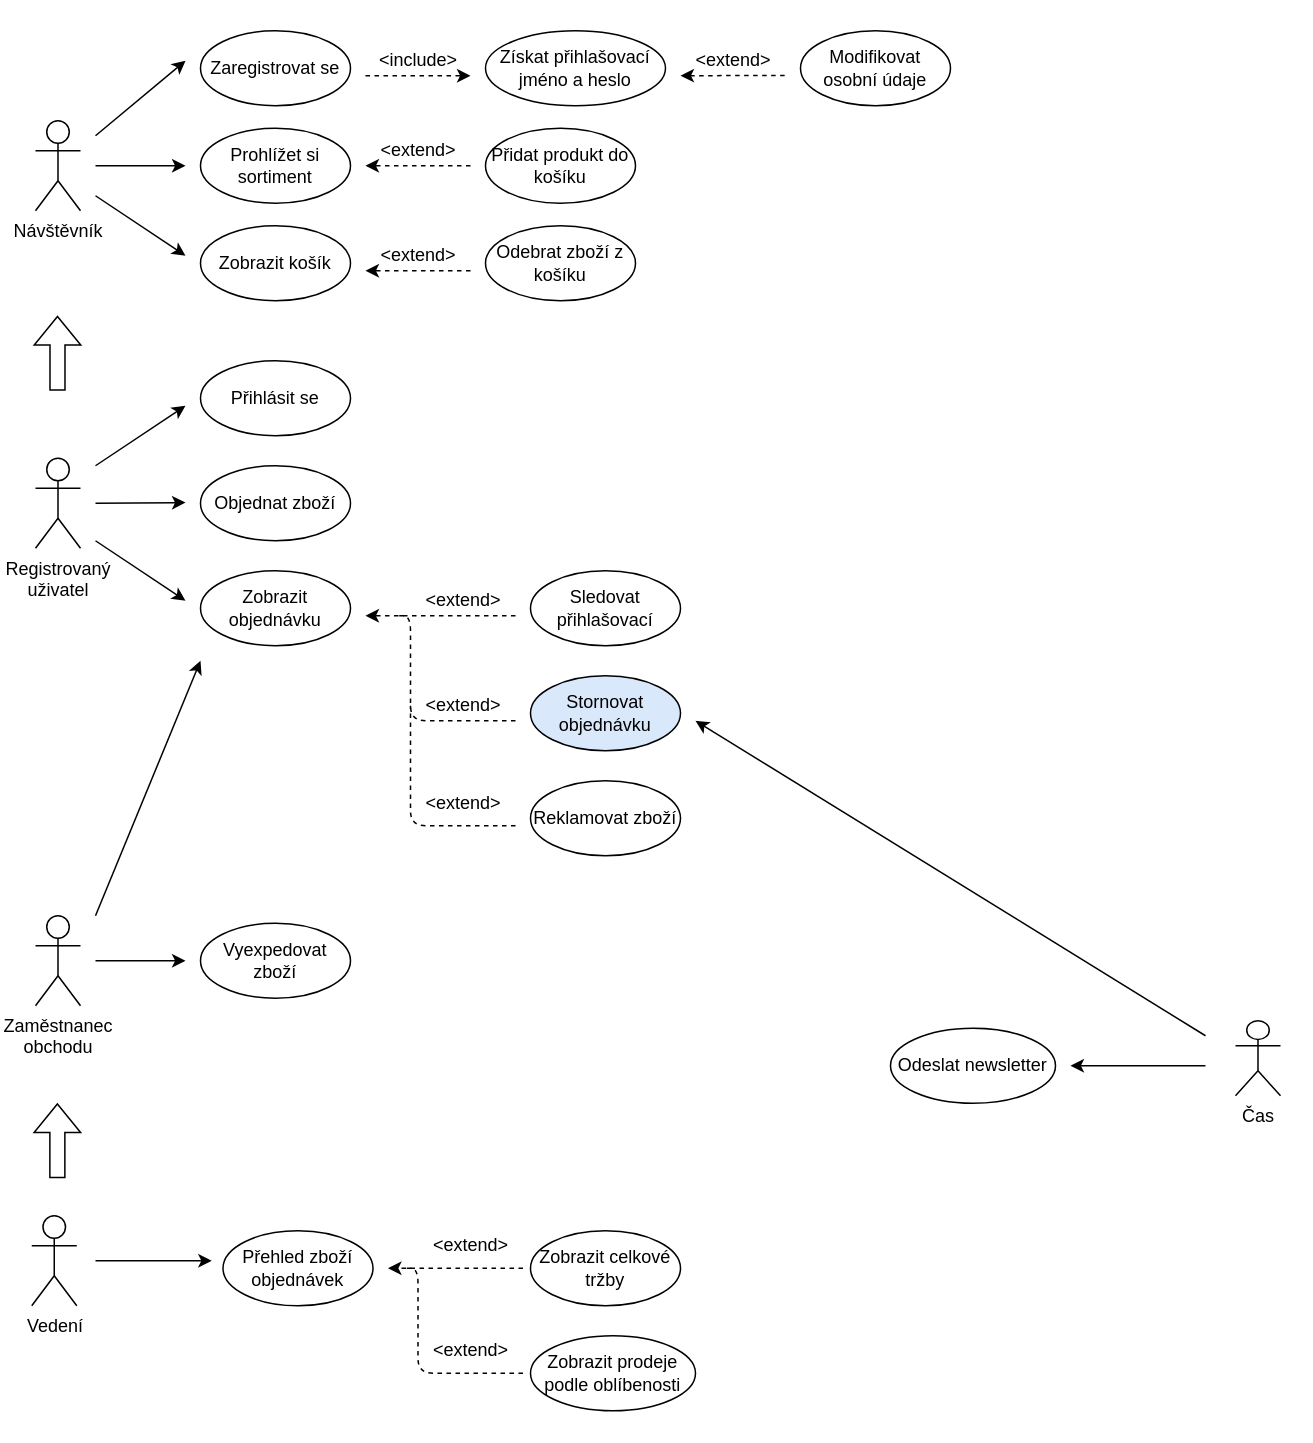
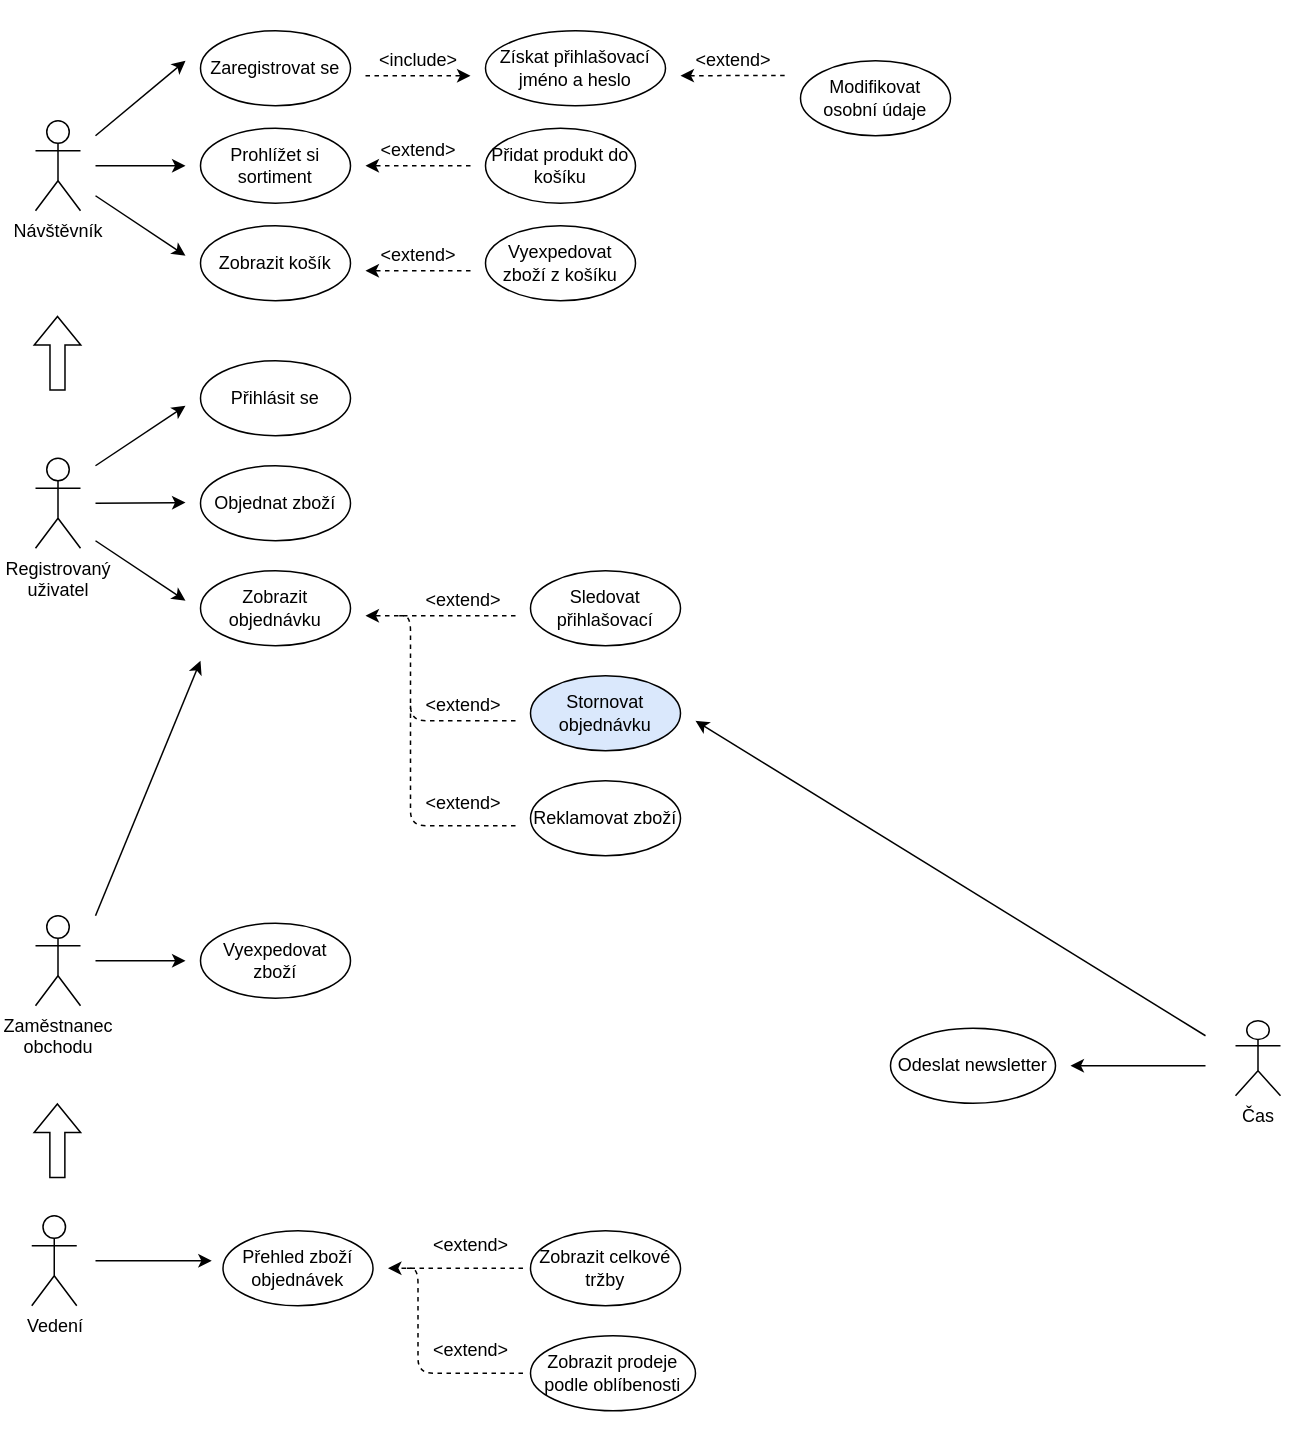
node "Modifikovat osobní údaje": moved (875, 68) -> (875, 98)
node "Odebrat zboží z košíku": label "Odebrat zboží z košíku" -> "Vyexpedovat zboží z košíku"
